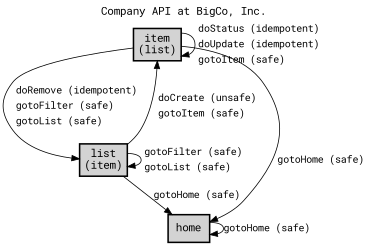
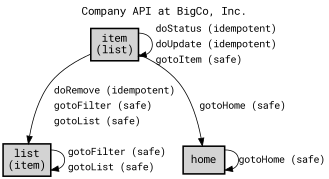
edge "list" -> "item": removed, label "doCreate (unsafe) gotoItem (safe)"
edge "list" -> "home": removed, label "gotoHome (safe)"
